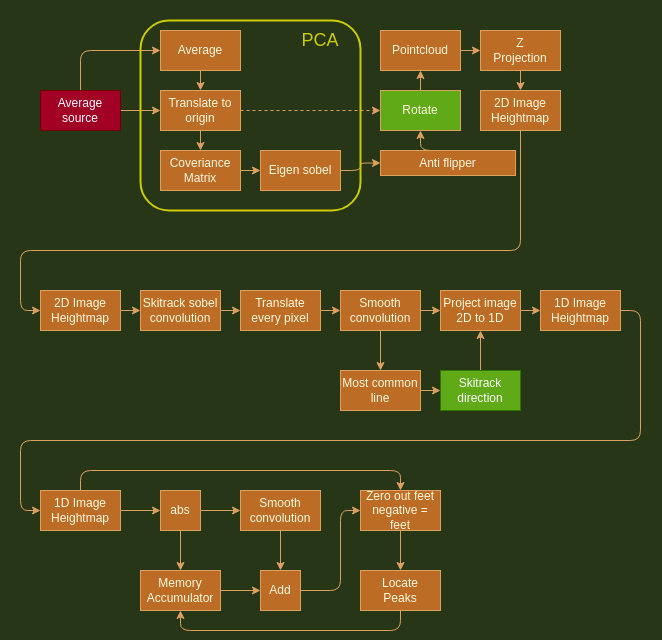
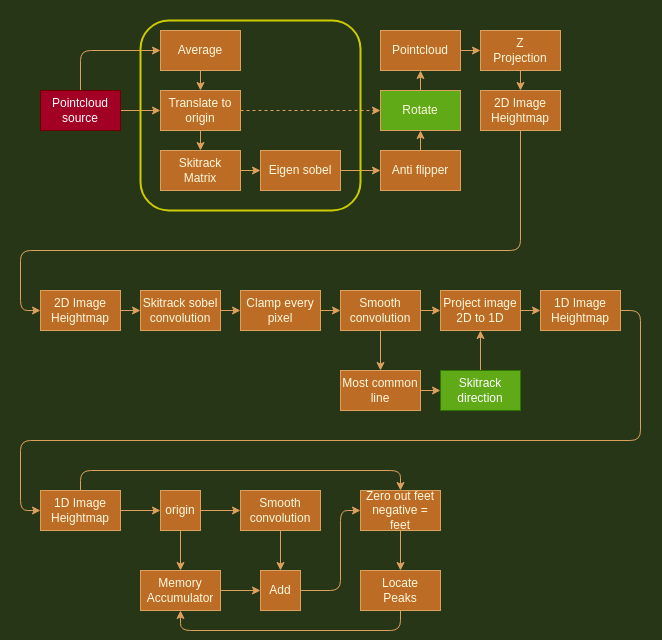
node "PCA": removed
node "Average source": label "Average source" -> "Pointcloud source"
node "Anti flipper": size 135x25 -> 80x40
node "Coveriance Matrix": label "Coveriance Matrix" -> "Skitrack Matrix"
node "Translate every pixel": label "Translate every pixel" -> "Clamp every pixel"
node "abs": label "abs" -> "origin"
